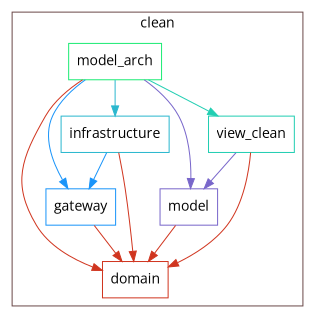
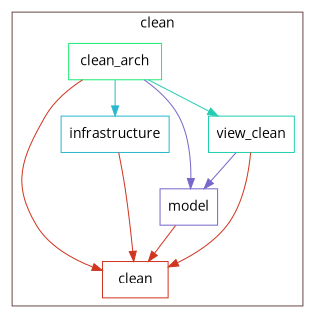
node "model_arch": label "model_arch" -> "clean_arch"
node "gateway": removed
node "domain": label "domain" -> "clean"
